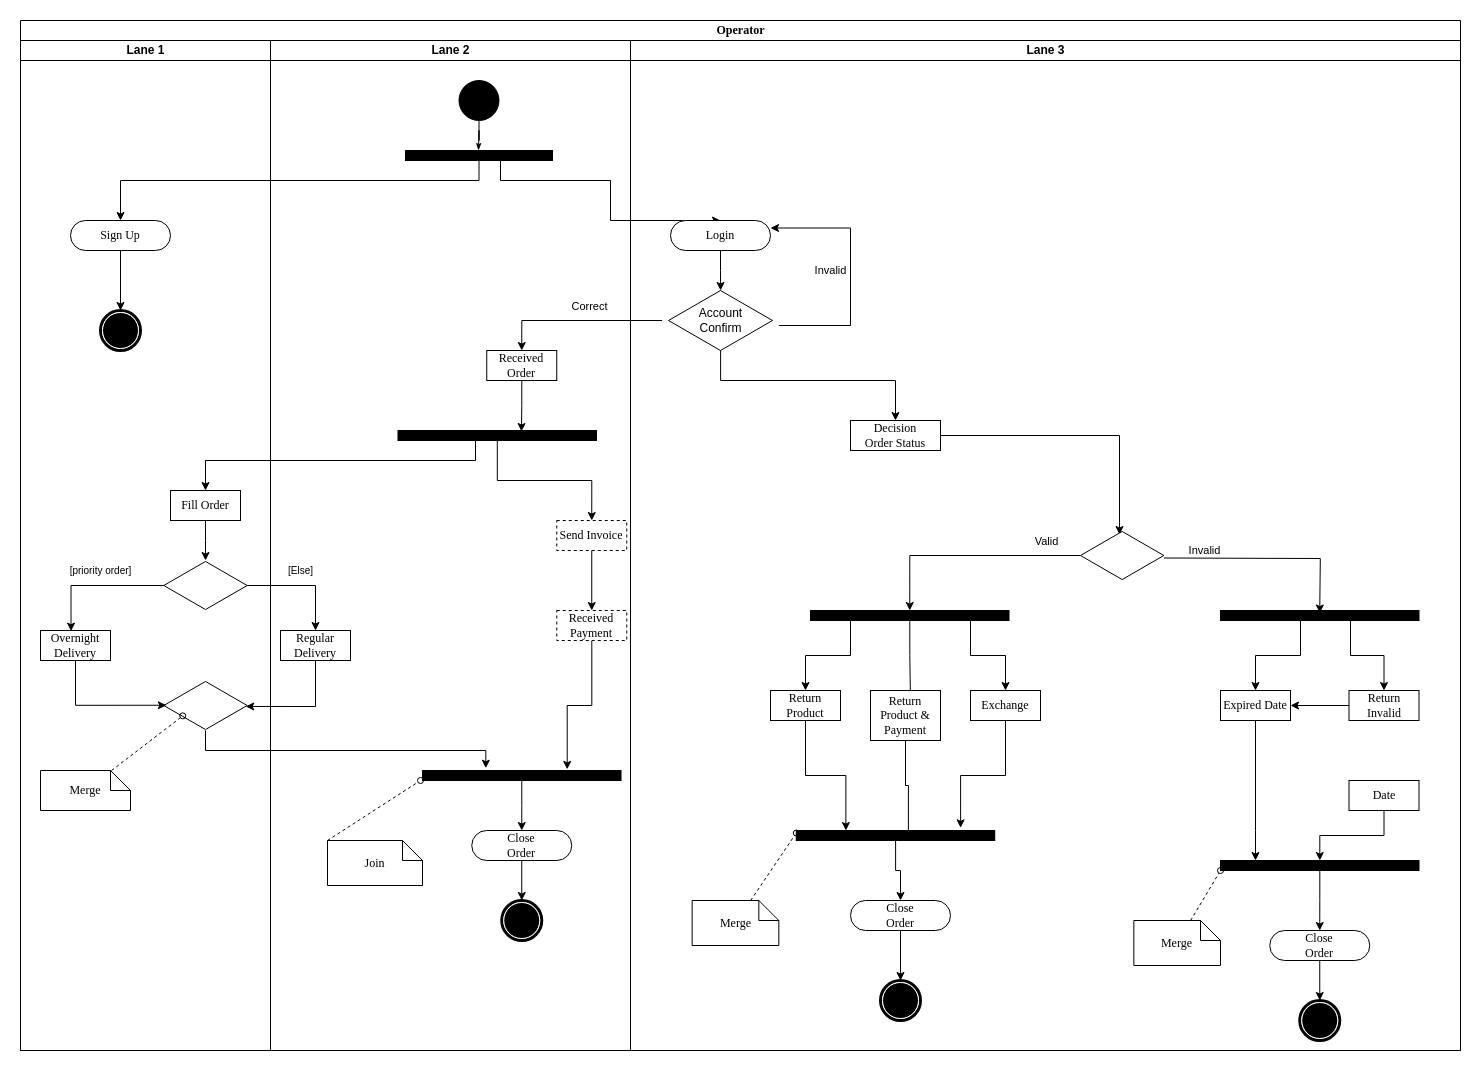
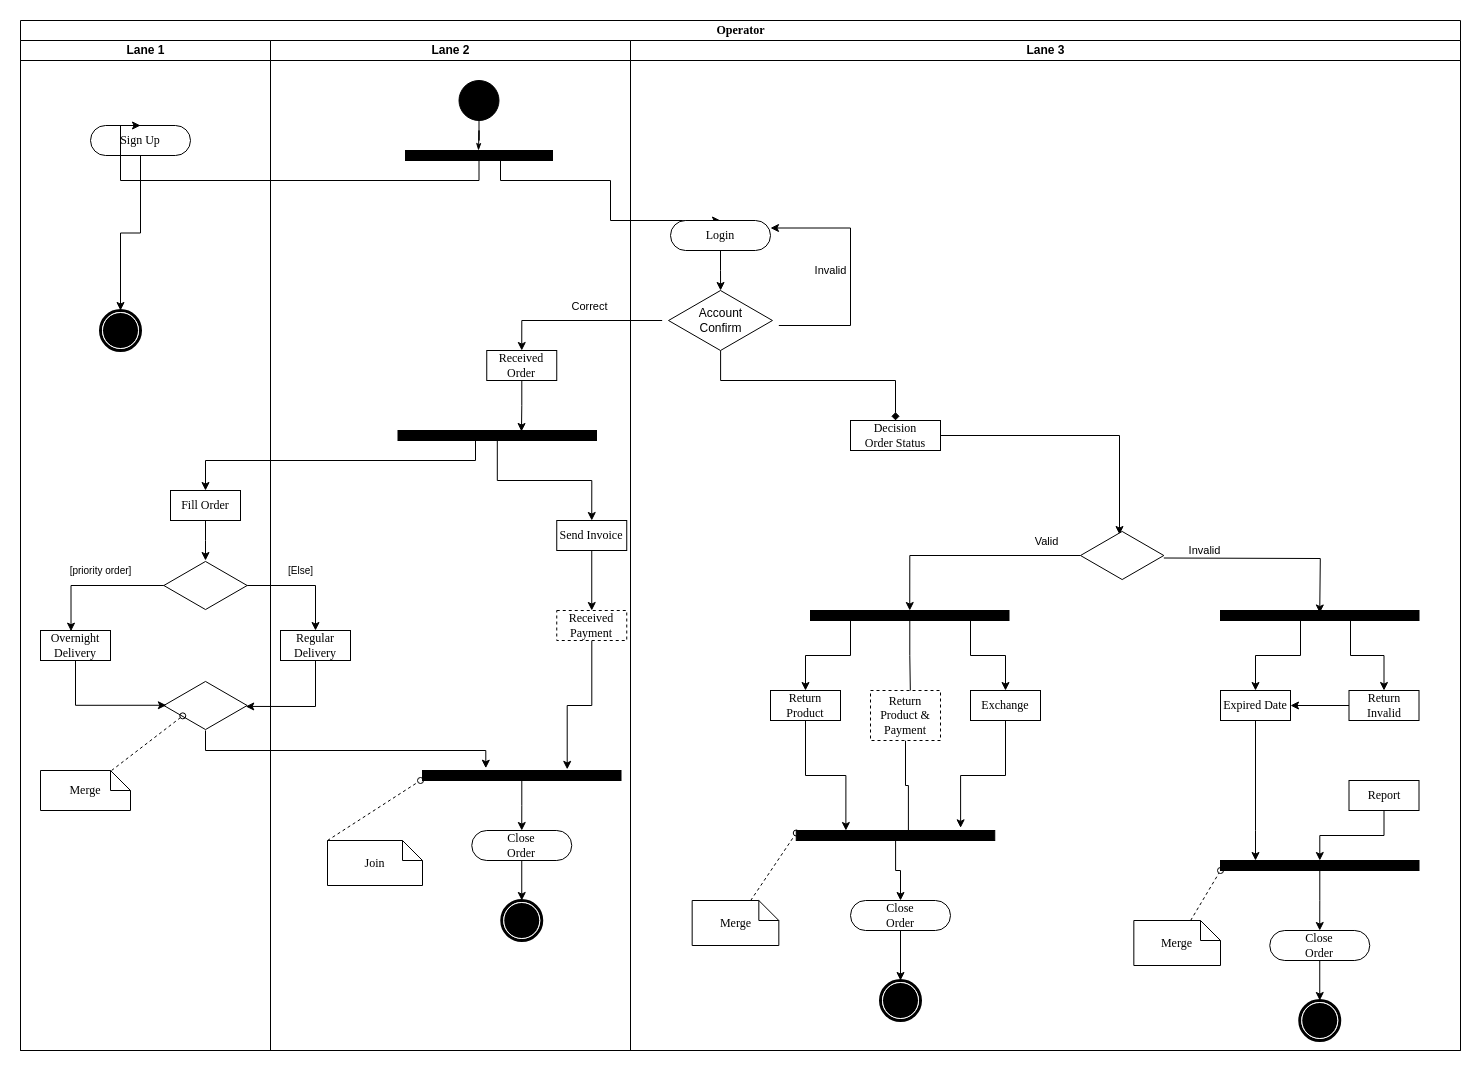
node "Sign Up": moved (121, 236) -> (141, 141)
edge "Account Confirm" -> "Decision Order Status": arrowhead classic -> diamond
node "Send Invoice": style dashed -> solid
node "Return Product & Payment": style solid -> dashed
node "Date": label "Date" -> "Report"
